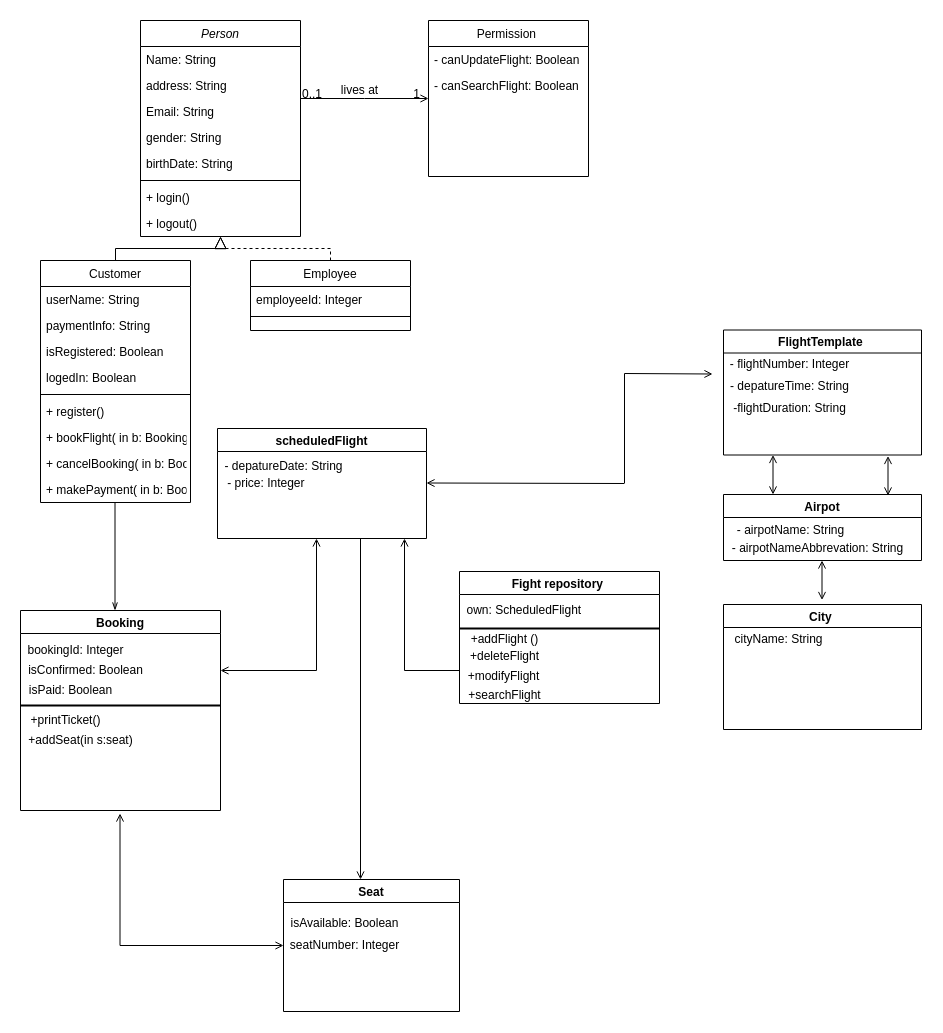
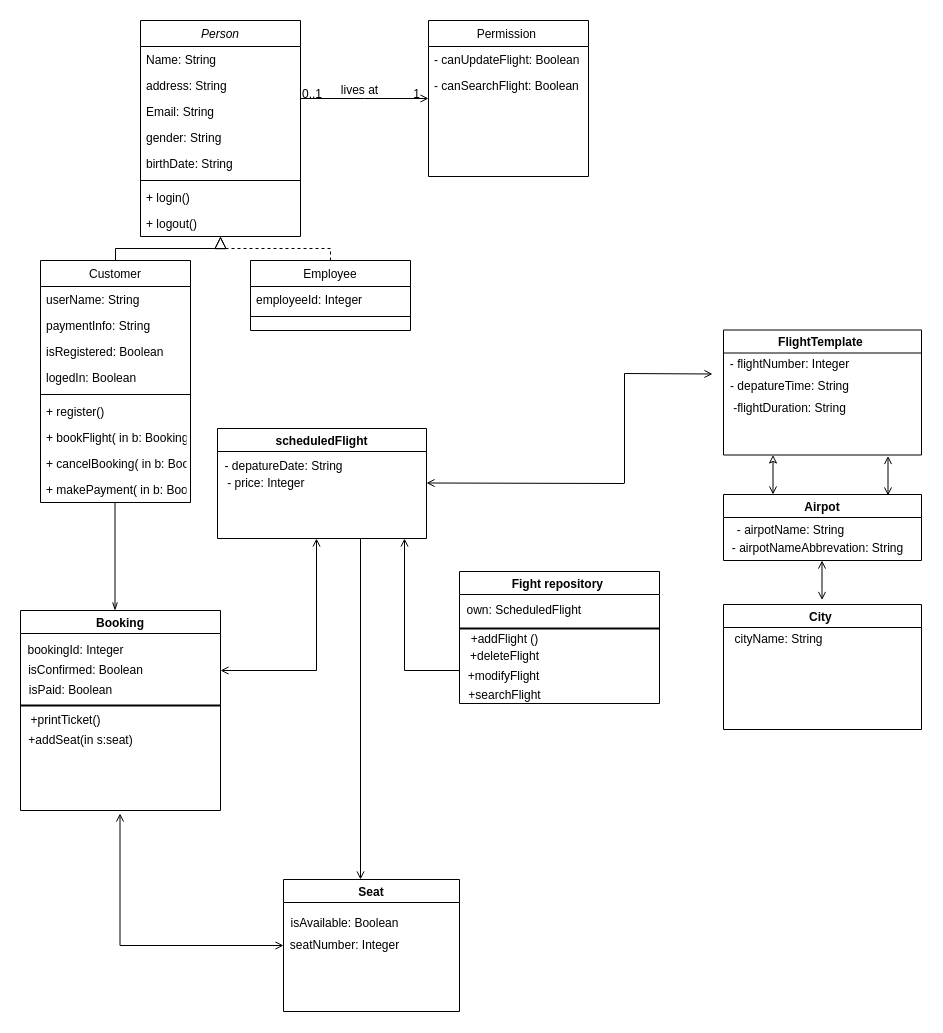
edge "FlightTemplate" -- "Airpot": arrowhead open -> classic
